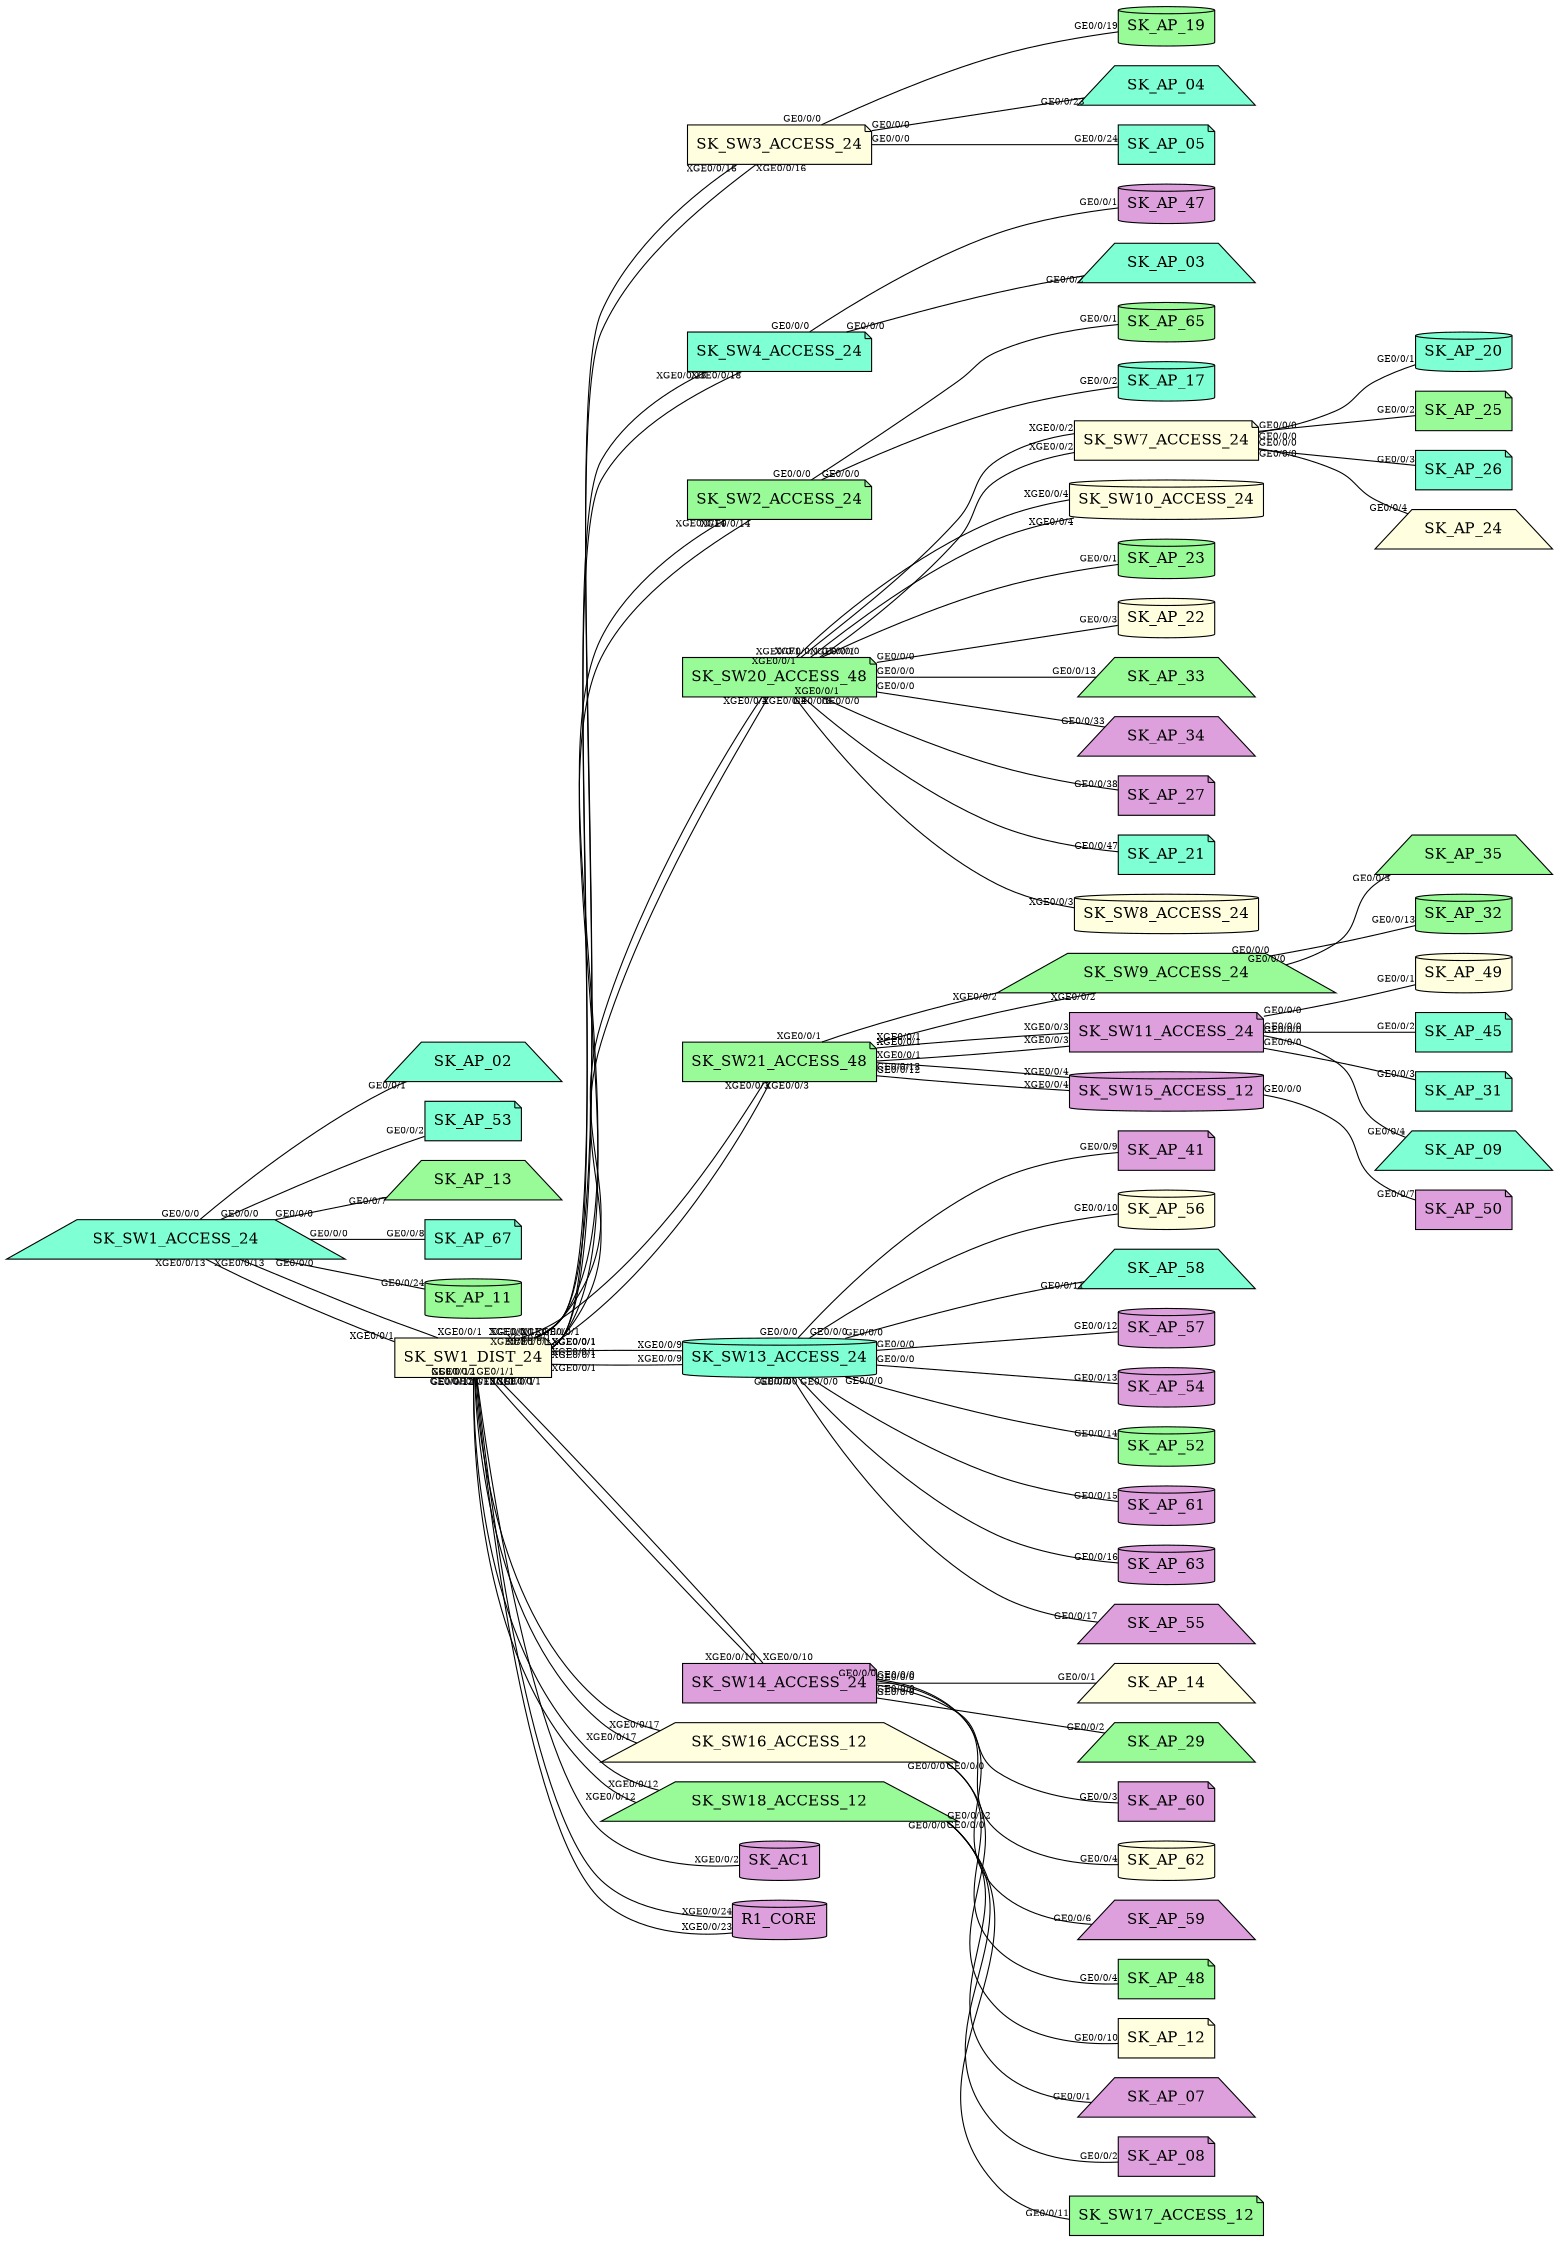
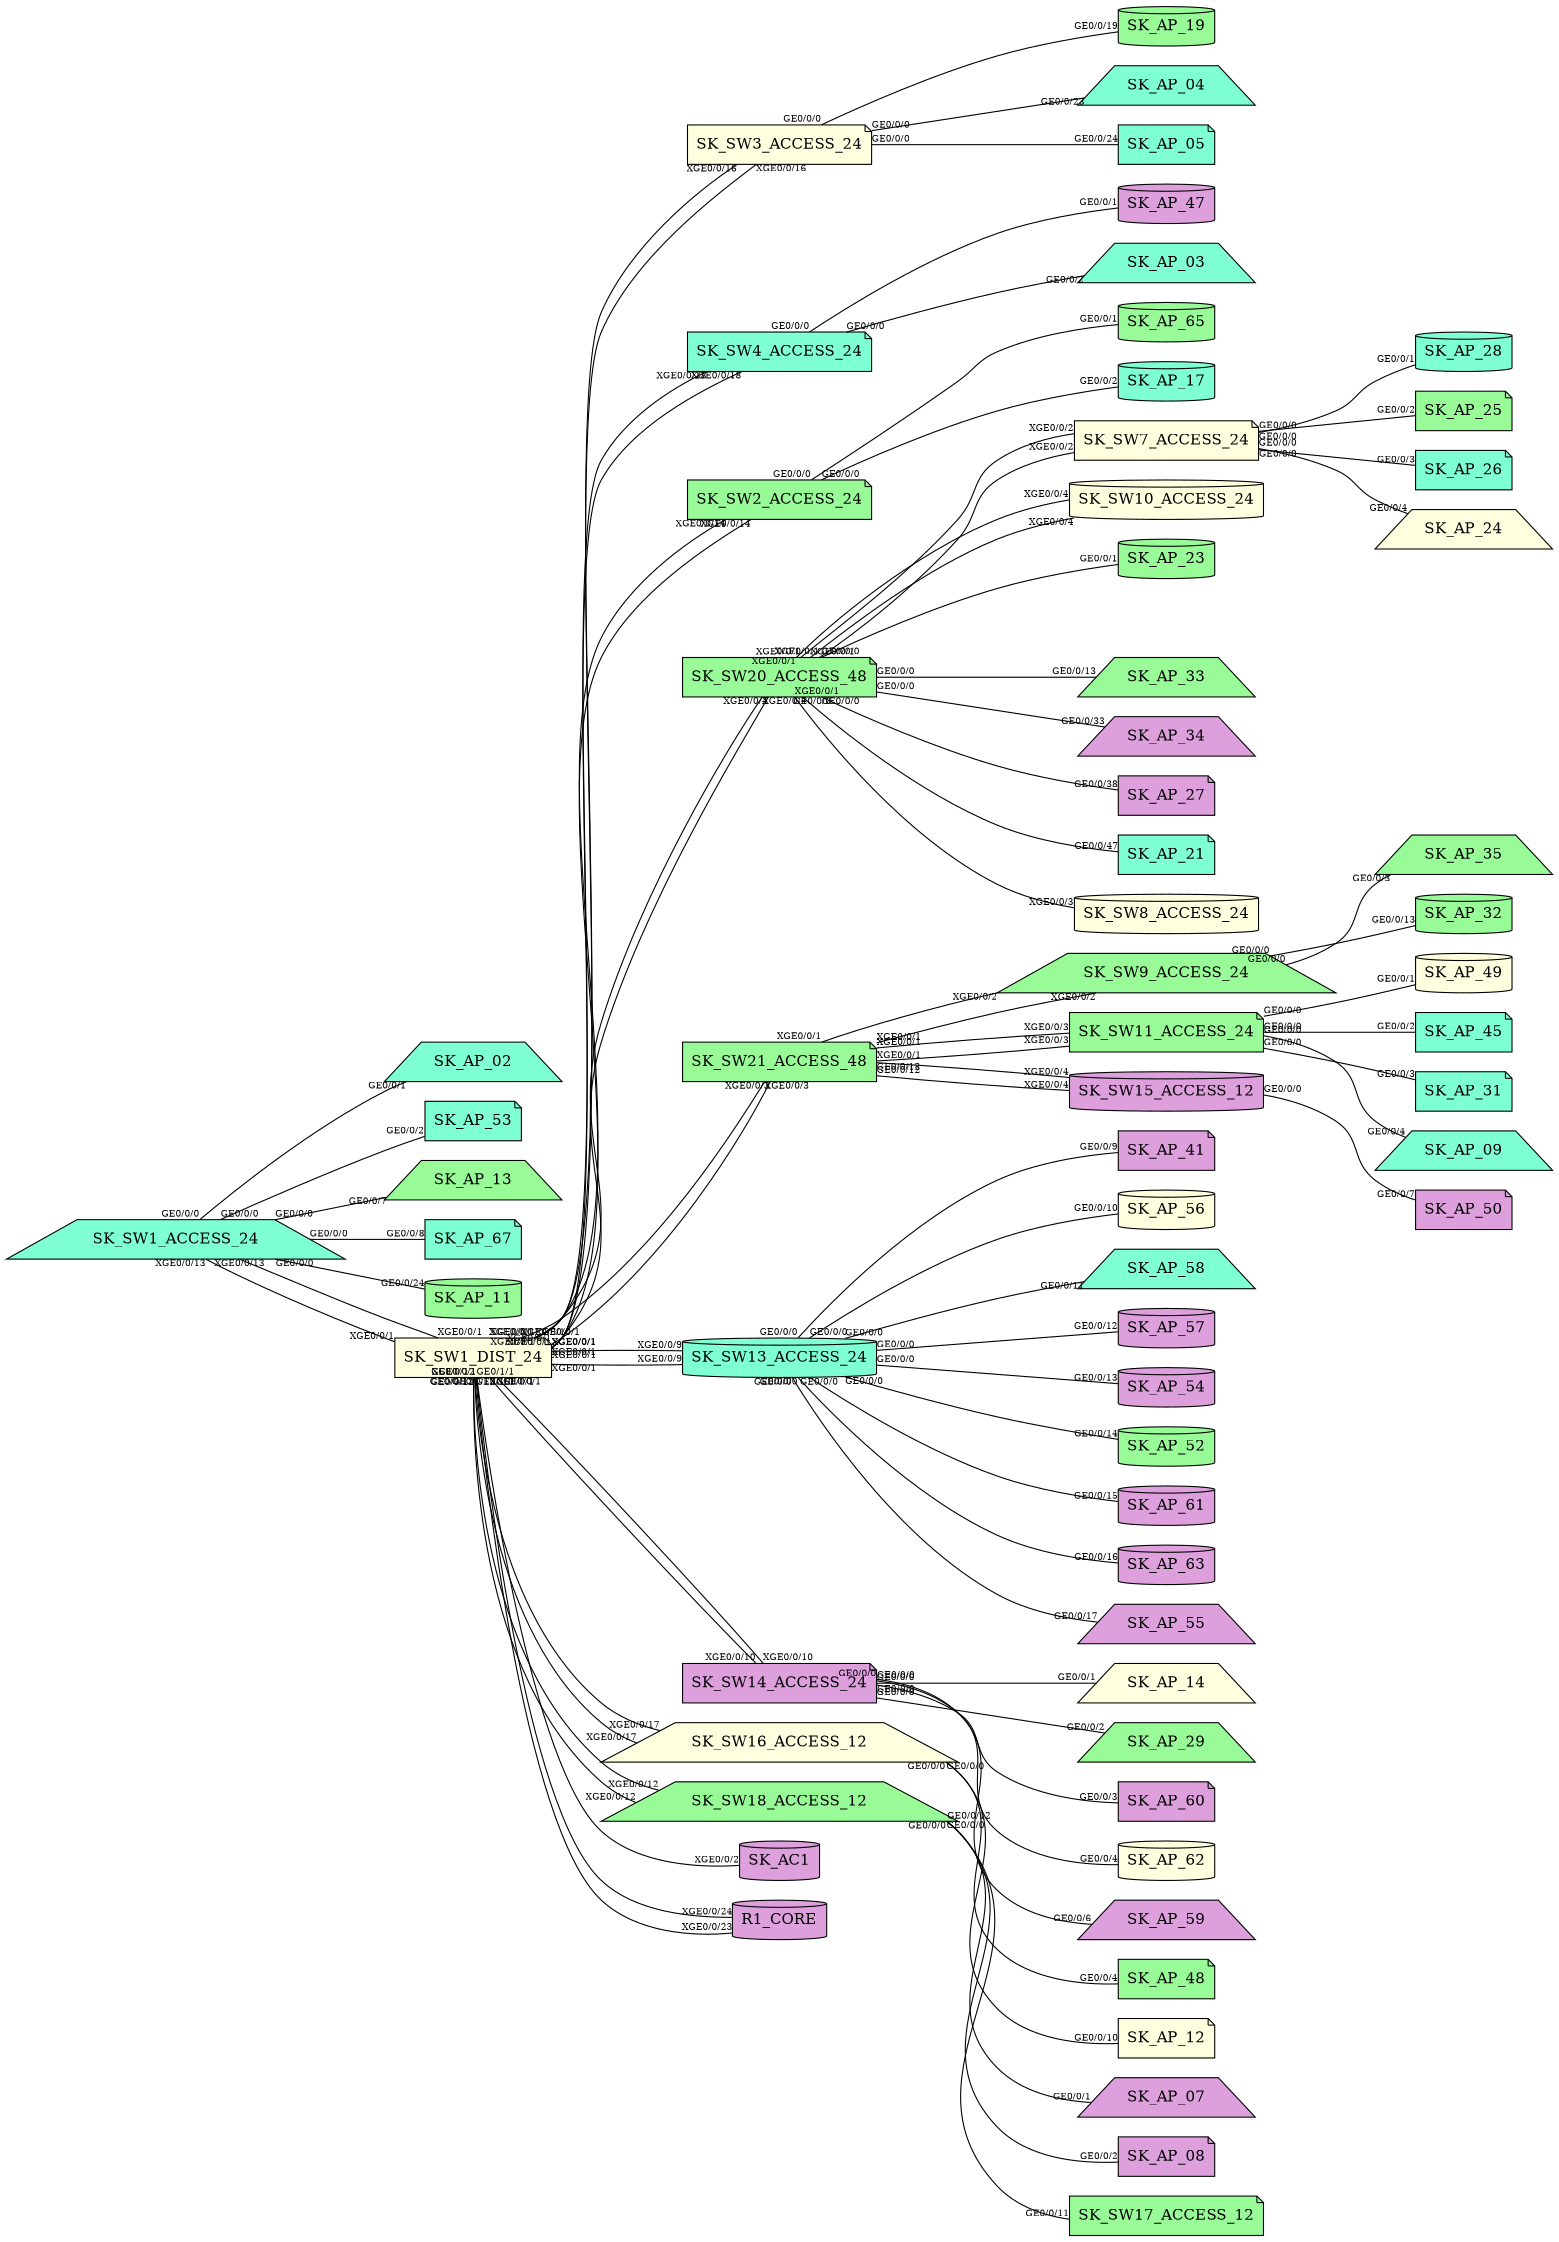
node "SK_AP_20": label "SK_AP_20" -> "SK_AP_28"
node "SK_AP_22": removed
node "SK_SW11_ACCESS_24": fillcolor plum -> palegreen
